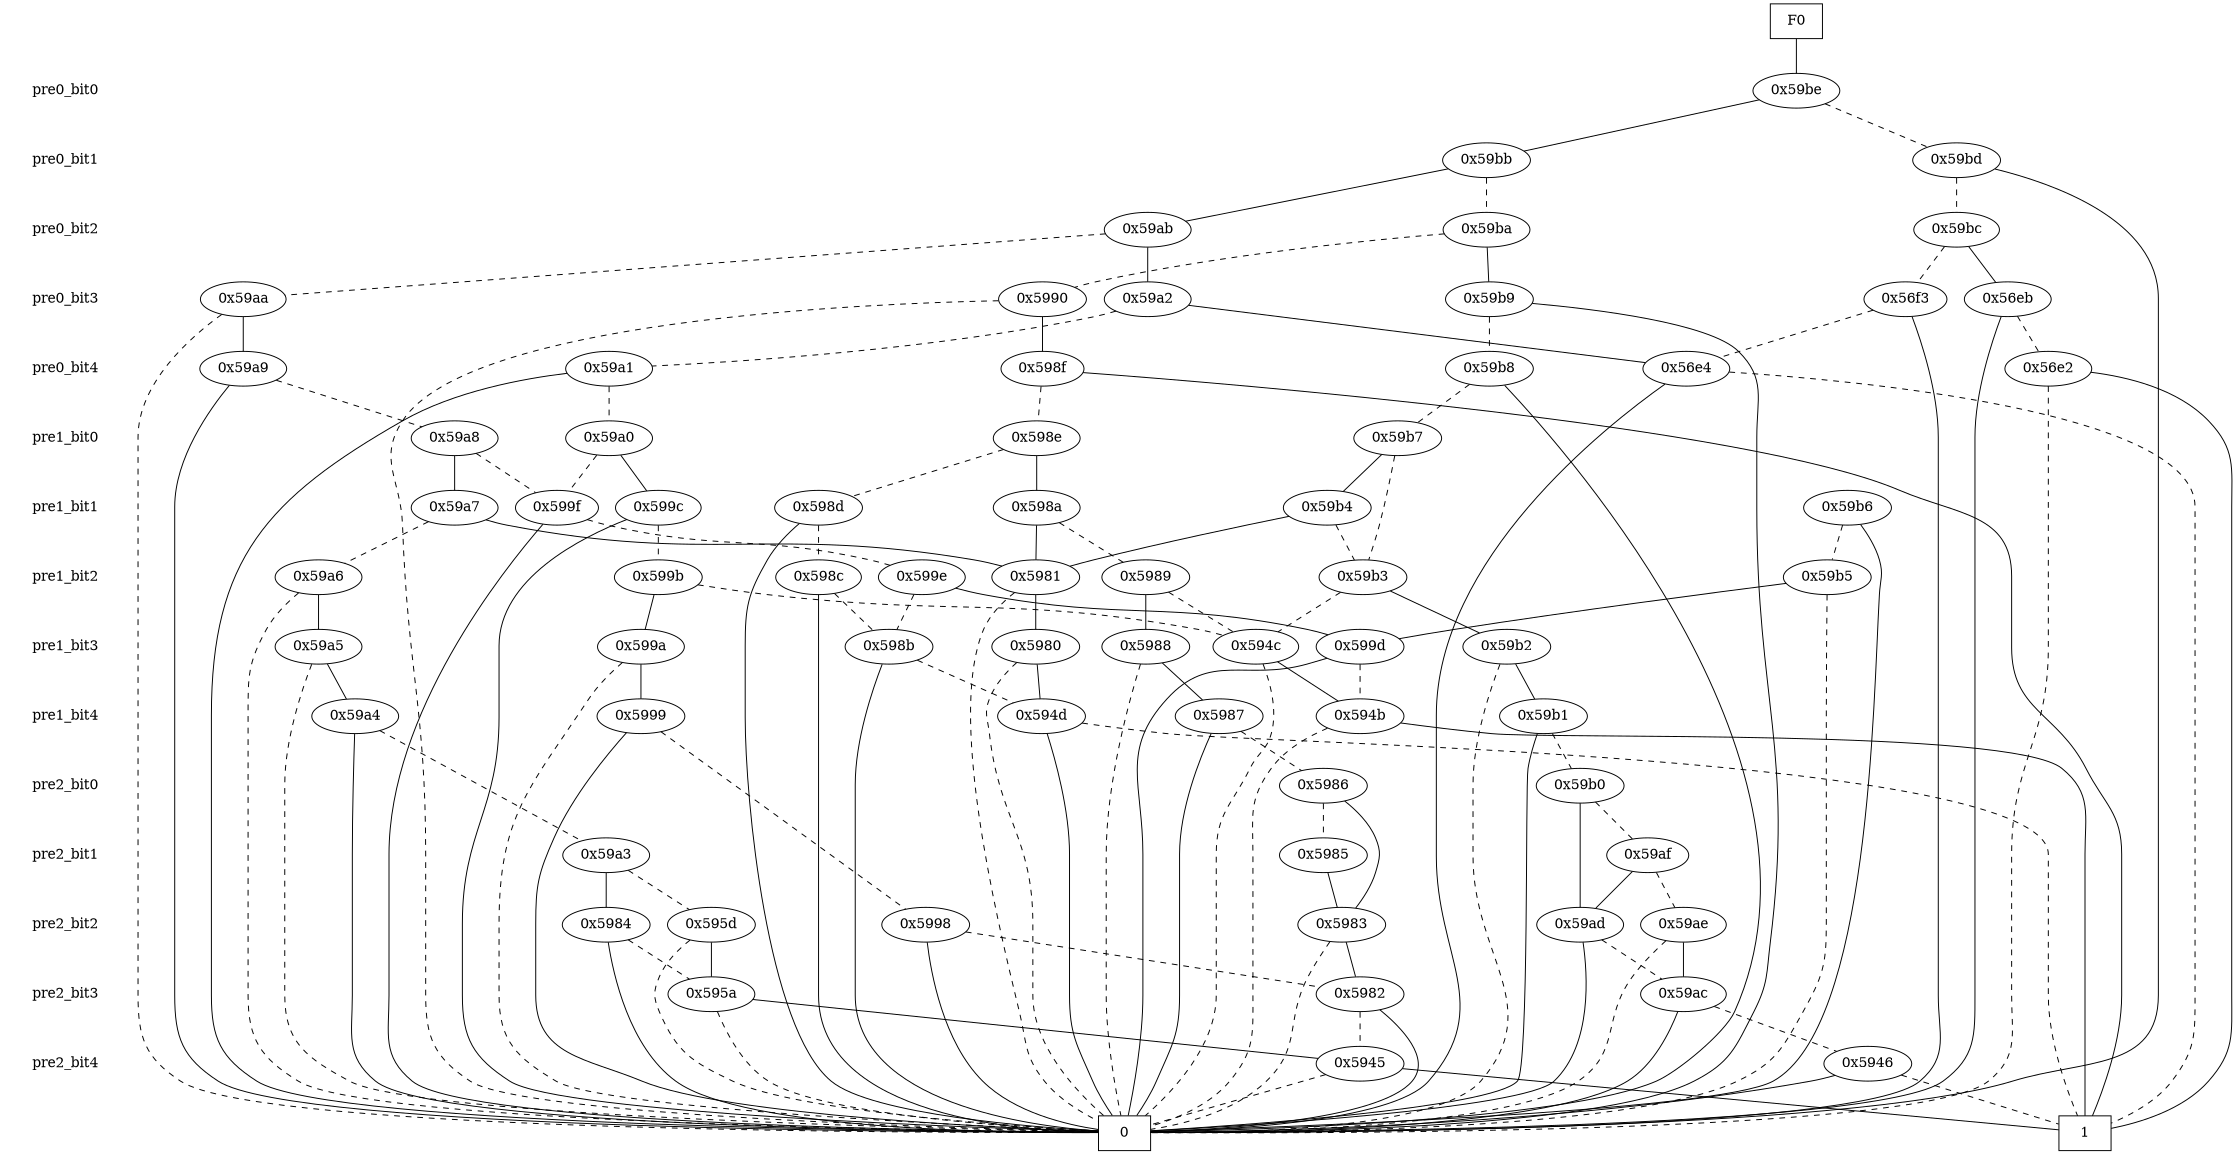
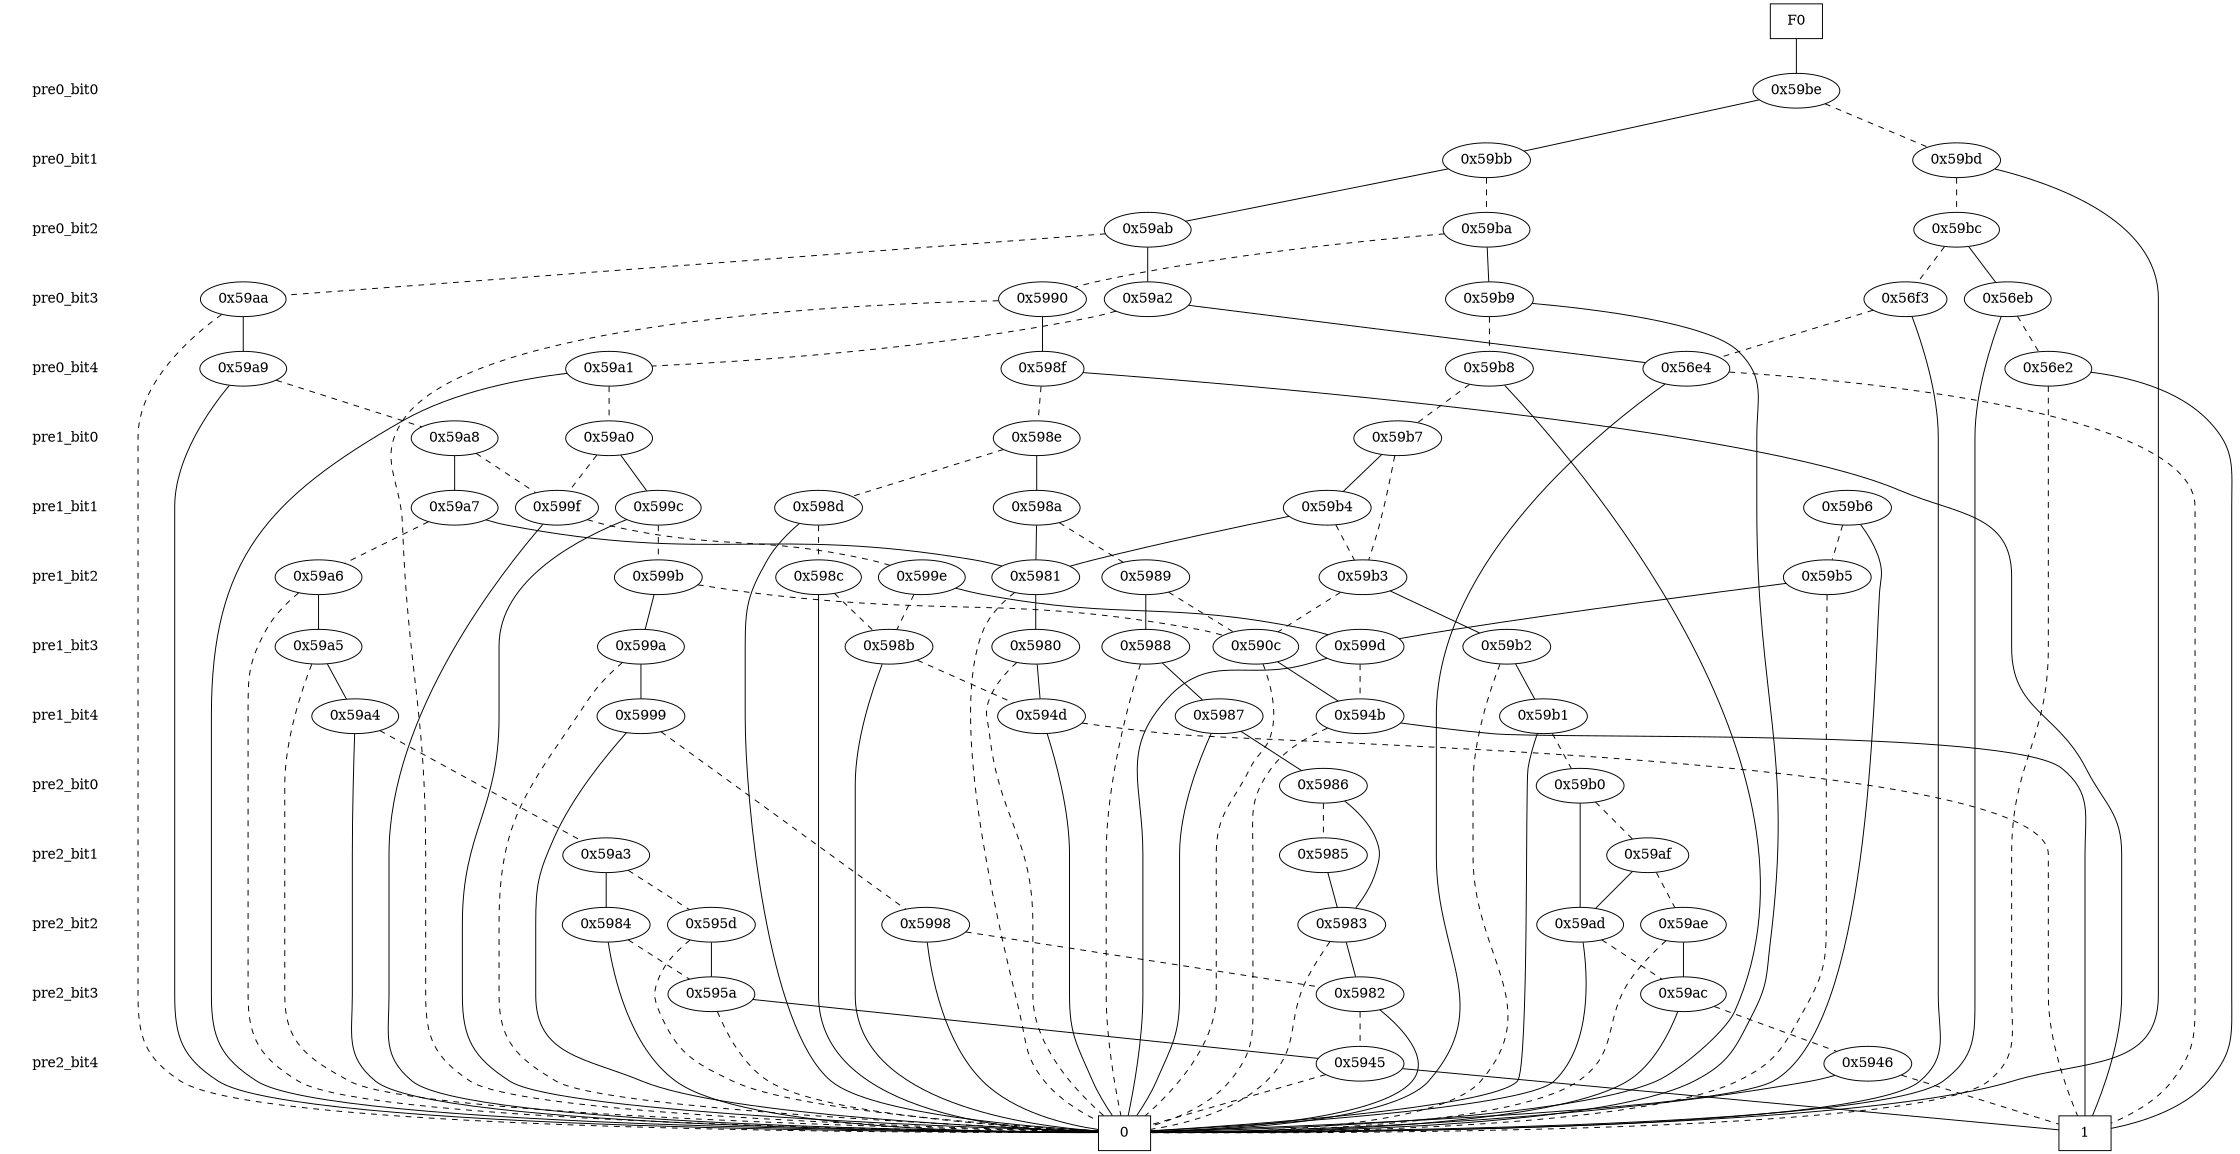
node "0x594c": label "0x594c" -> "0x590c"
edge "0x5987" -- "0x5986": style dashed -> solid
